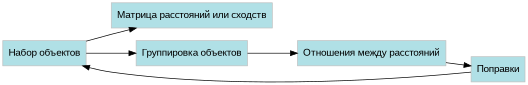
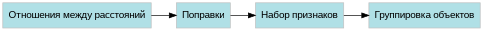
node "Матрица расстояний или сходств": removed
node "Набор объектов": label "Набор объектов" -> "Набор признаков"
edge "Группировка объектов" -> "Отношения между расстояний": removed
